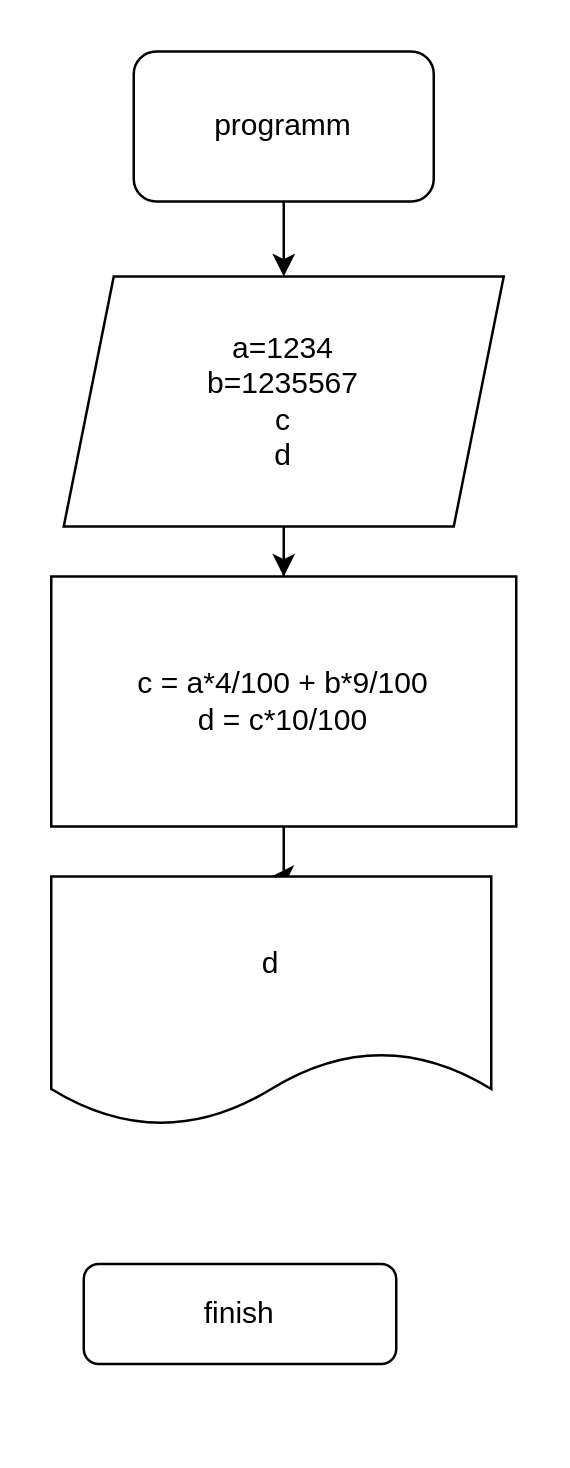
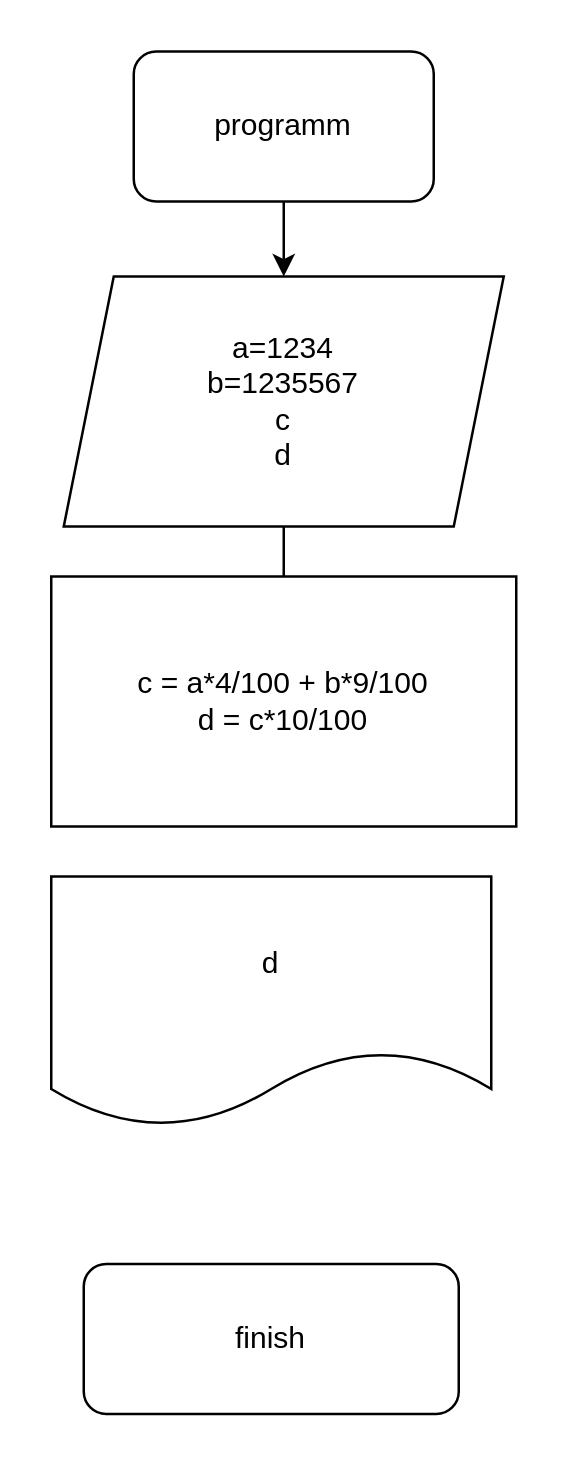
edge "a=1234 b=1235567 c d" -> "c = a*4/100 + b*9/100 d = c*10/100": arrowhead classic -> none
edge "c = a*4/100 + b*9/100 d = c*10/100" -> "d": removed
node "finish": size 313x100 -> 375x150
